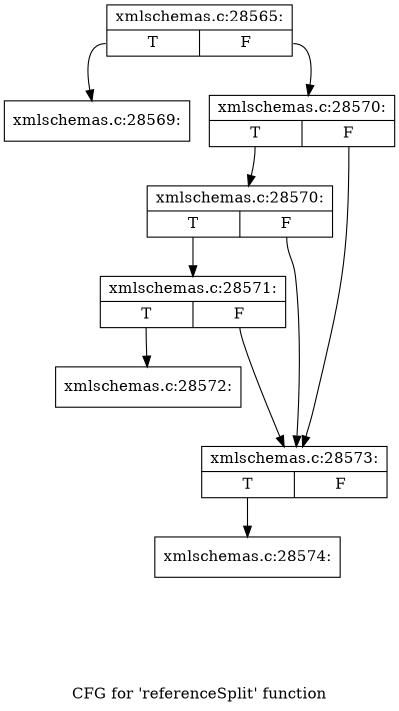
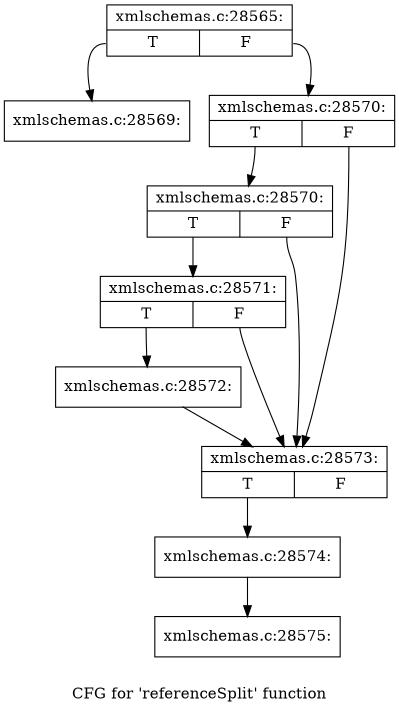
edge "xmlschemas.c:28572:" -> "xmlschemas.c:28573:": added
node "xmlschemas.c:28575:": added
